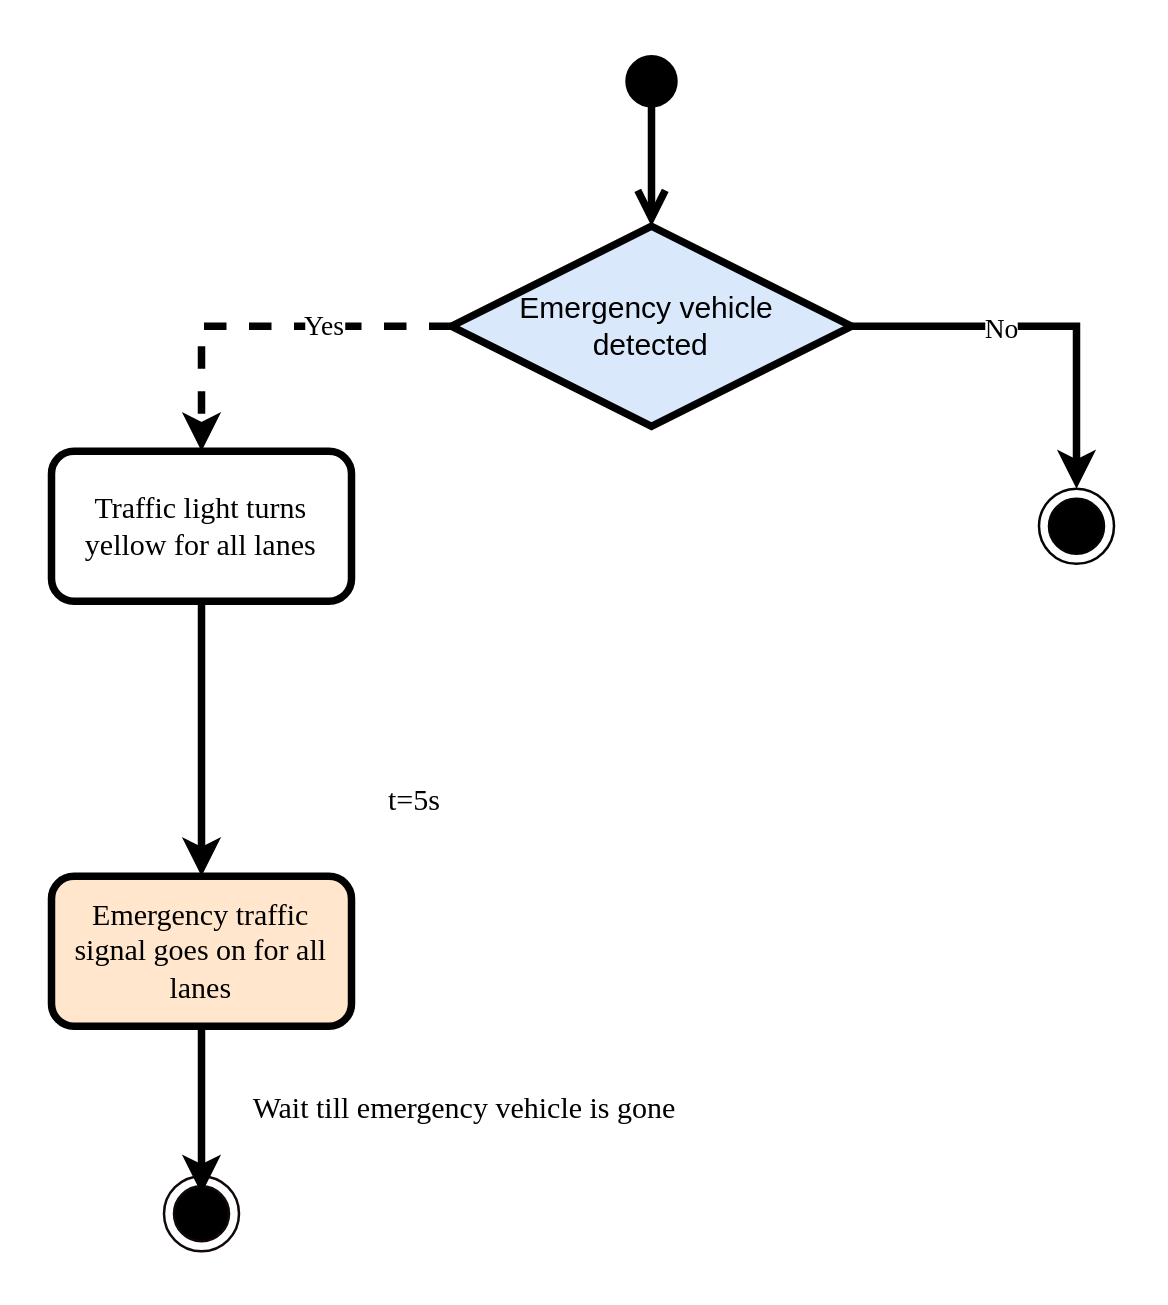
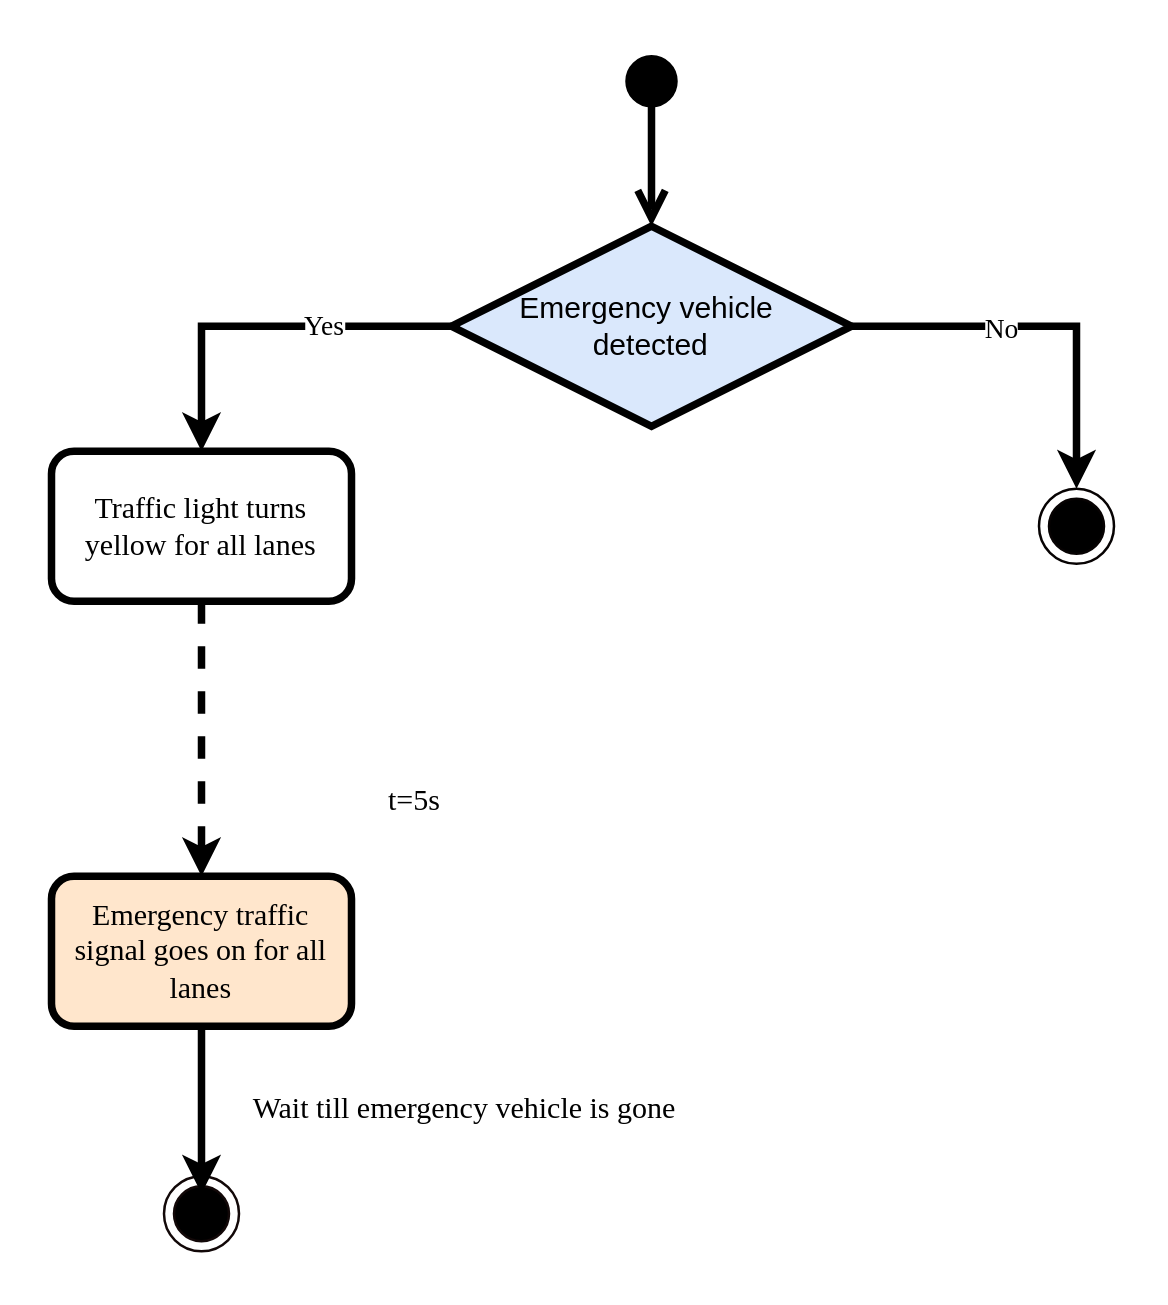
edge "Emergency vehicle detected" -> "Traffic light turns yellow for all lanes": style dashed -> solid
edge "Traffic light turns yellow for all lanes" -> "Emergency traffic signal goes on for all lanes": style solid -> dashed
